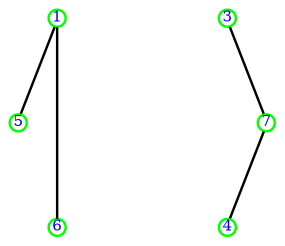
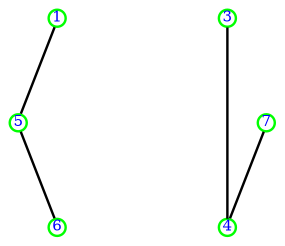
edge "3" -- "7": now "3" -- "4"
edge "1" -- "6": now "5" -- "6"
